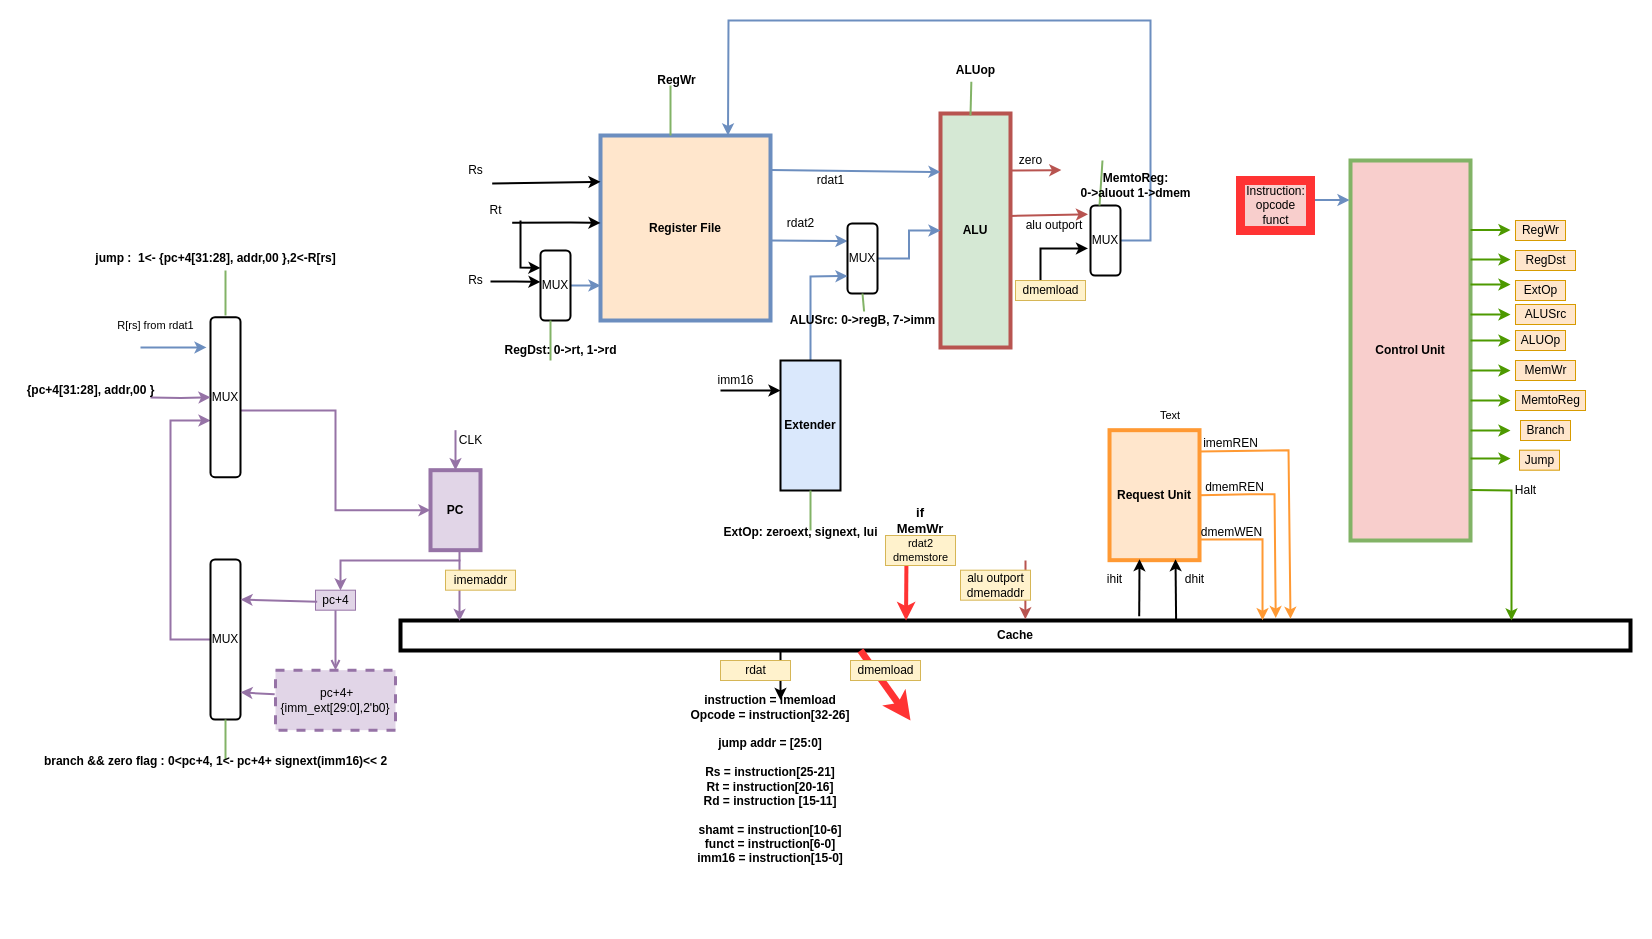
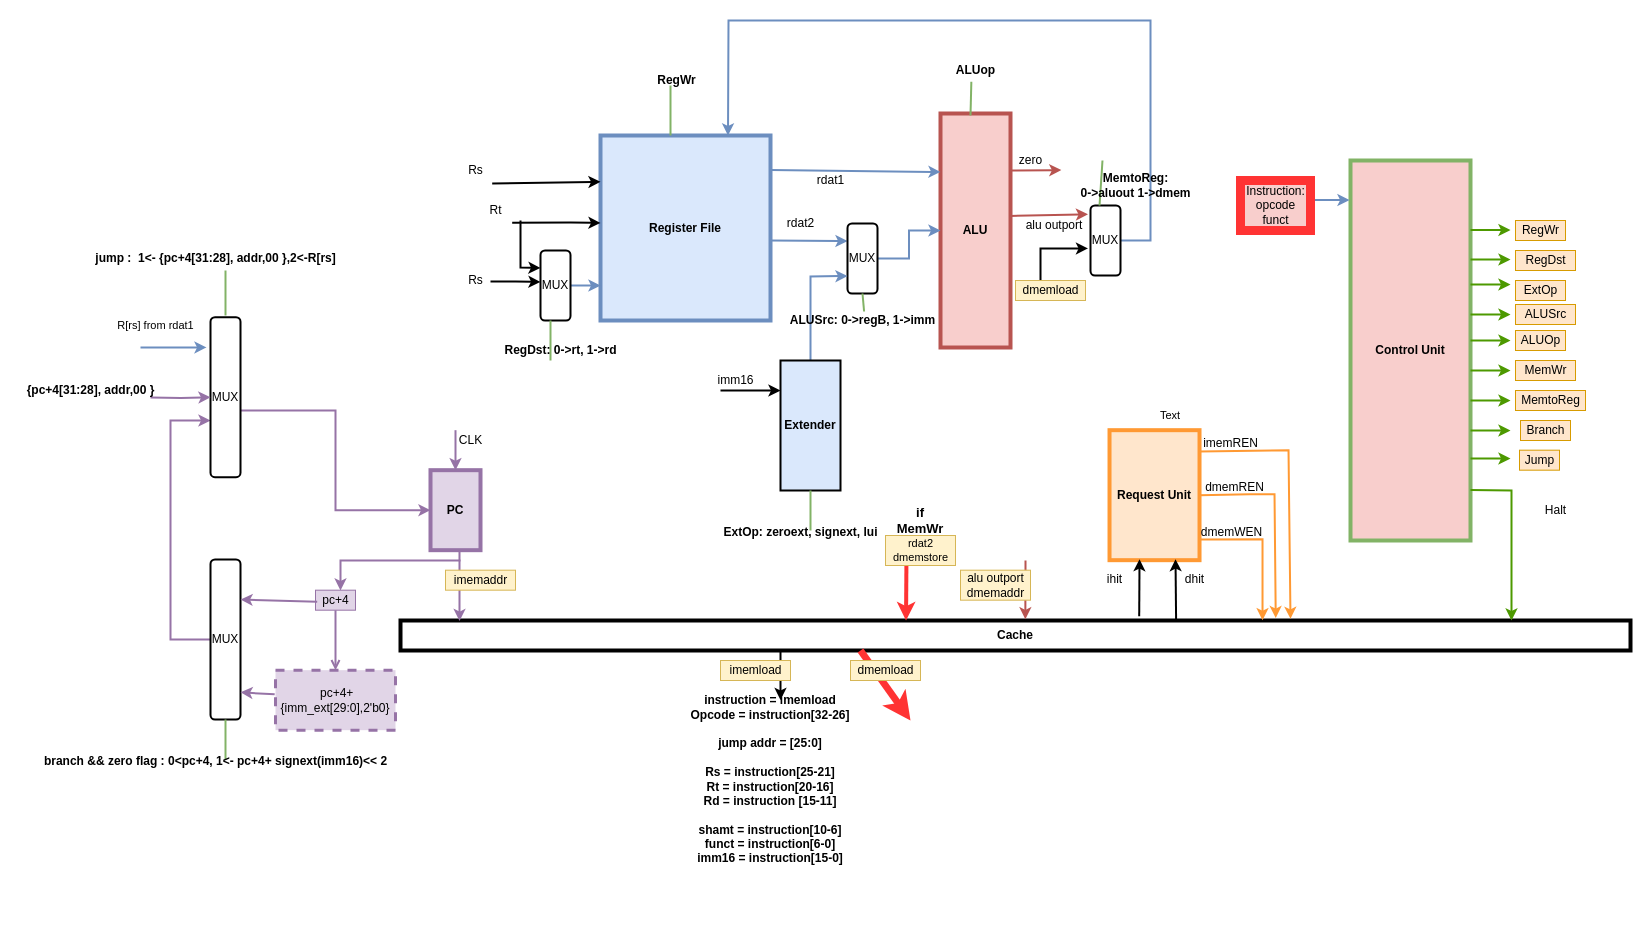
node "Register File": fillcolor #ffe6cc -> #dae8fc
node "ALU": fillcolor #d5e8d4 -> #f8cecc
node "ALUSrc: 0->regB, 7->imm": label "ALUSrc: 0->regB, 7->imm" -> "ALUSrc: 0->regB, 1->imm"
node "Halt": moved (1526, 491) -> (1556, 511)
node "rdat": label "rdat" -> "imemload"
